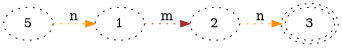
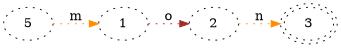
edge "5" -> "1": label "n" -> "m"
edge "1" -> "2": label "m" -> "o"
